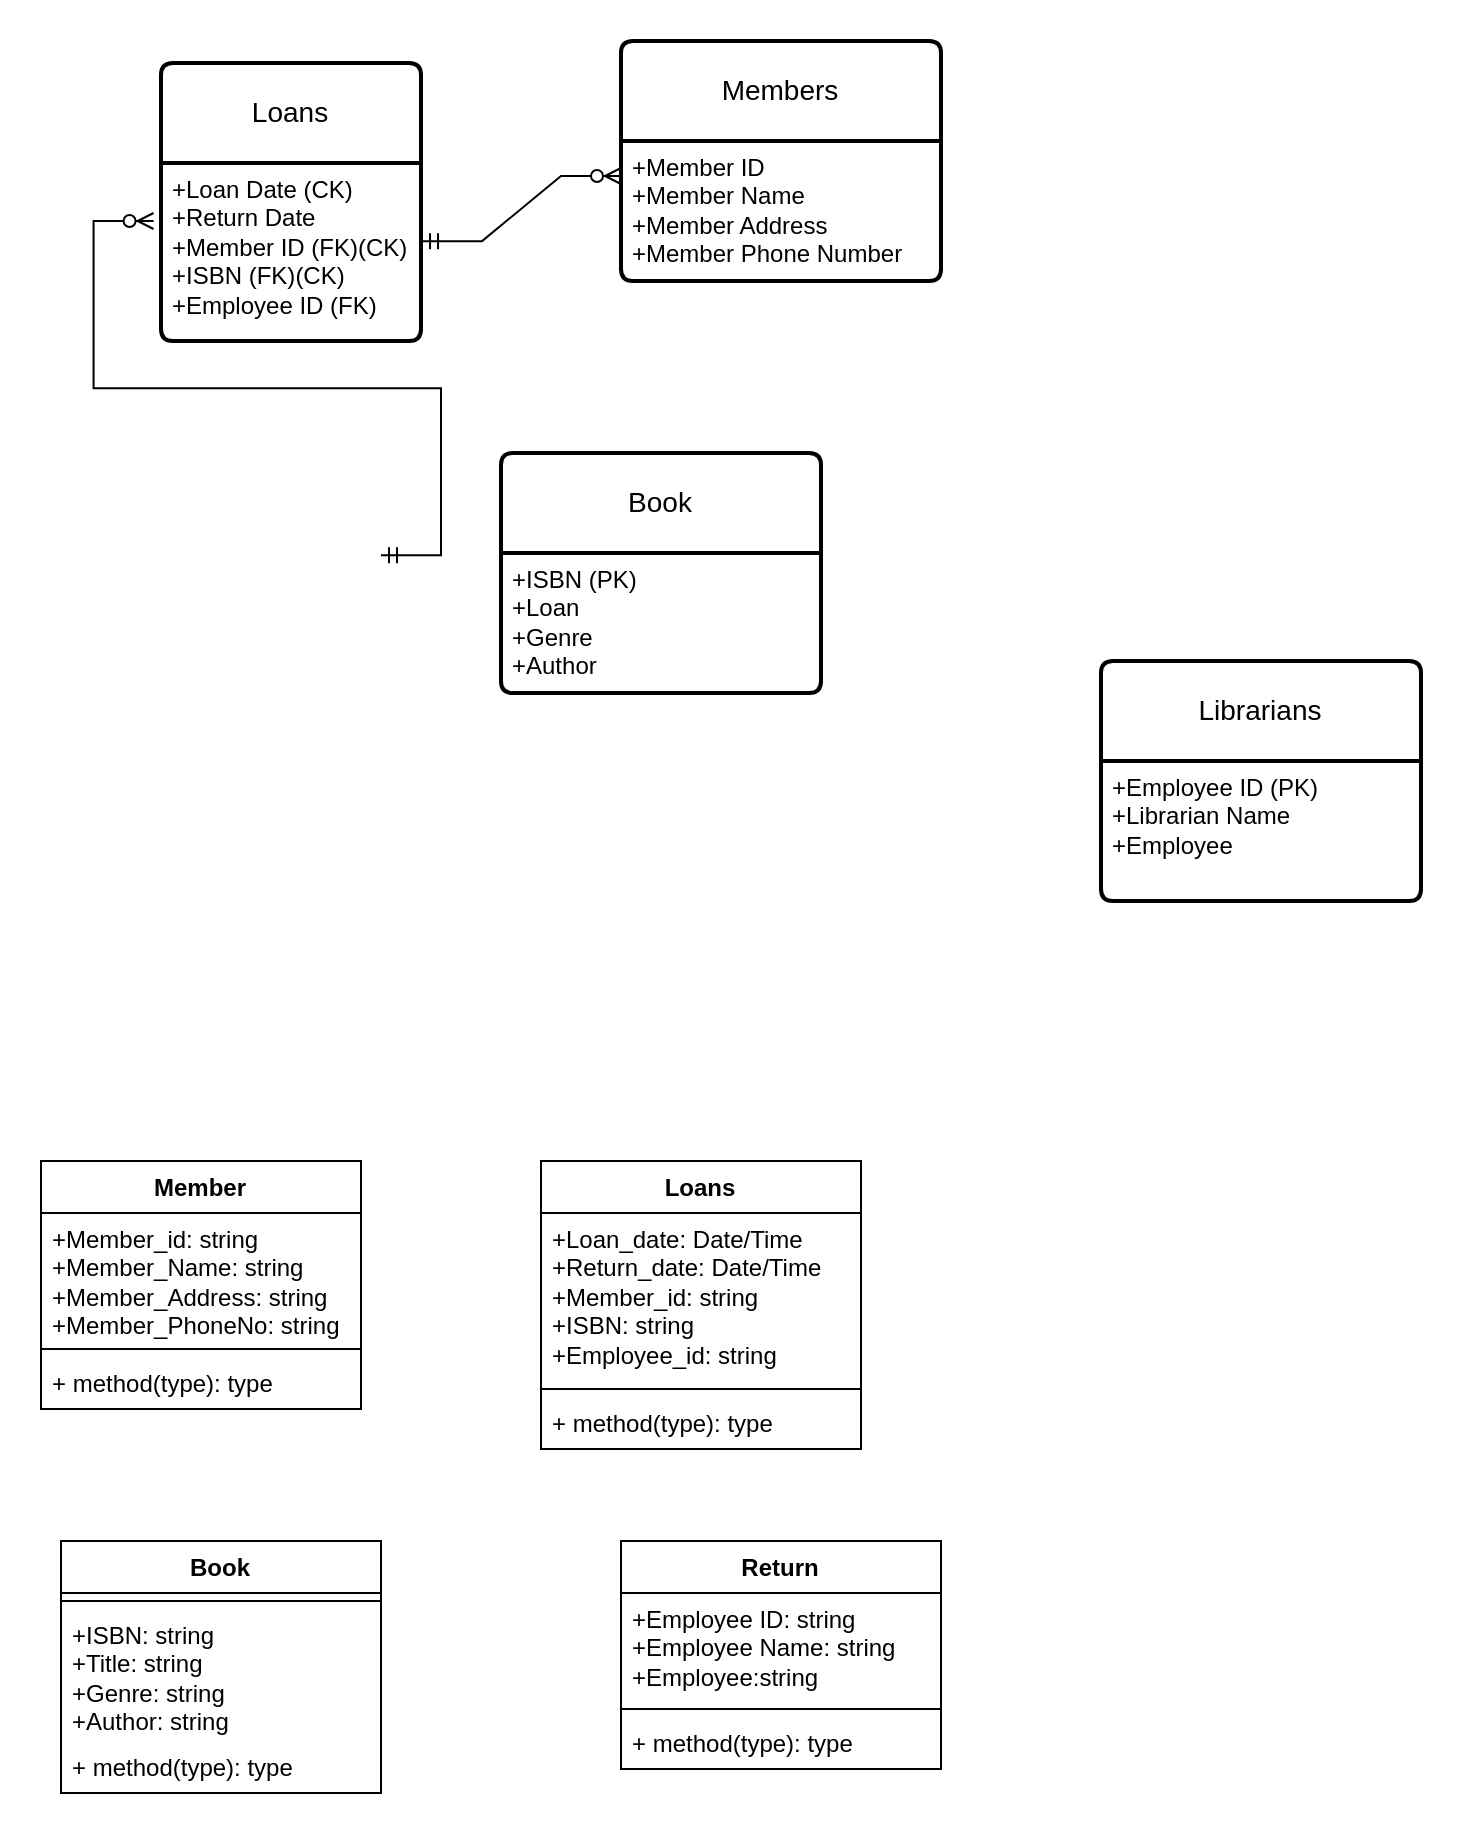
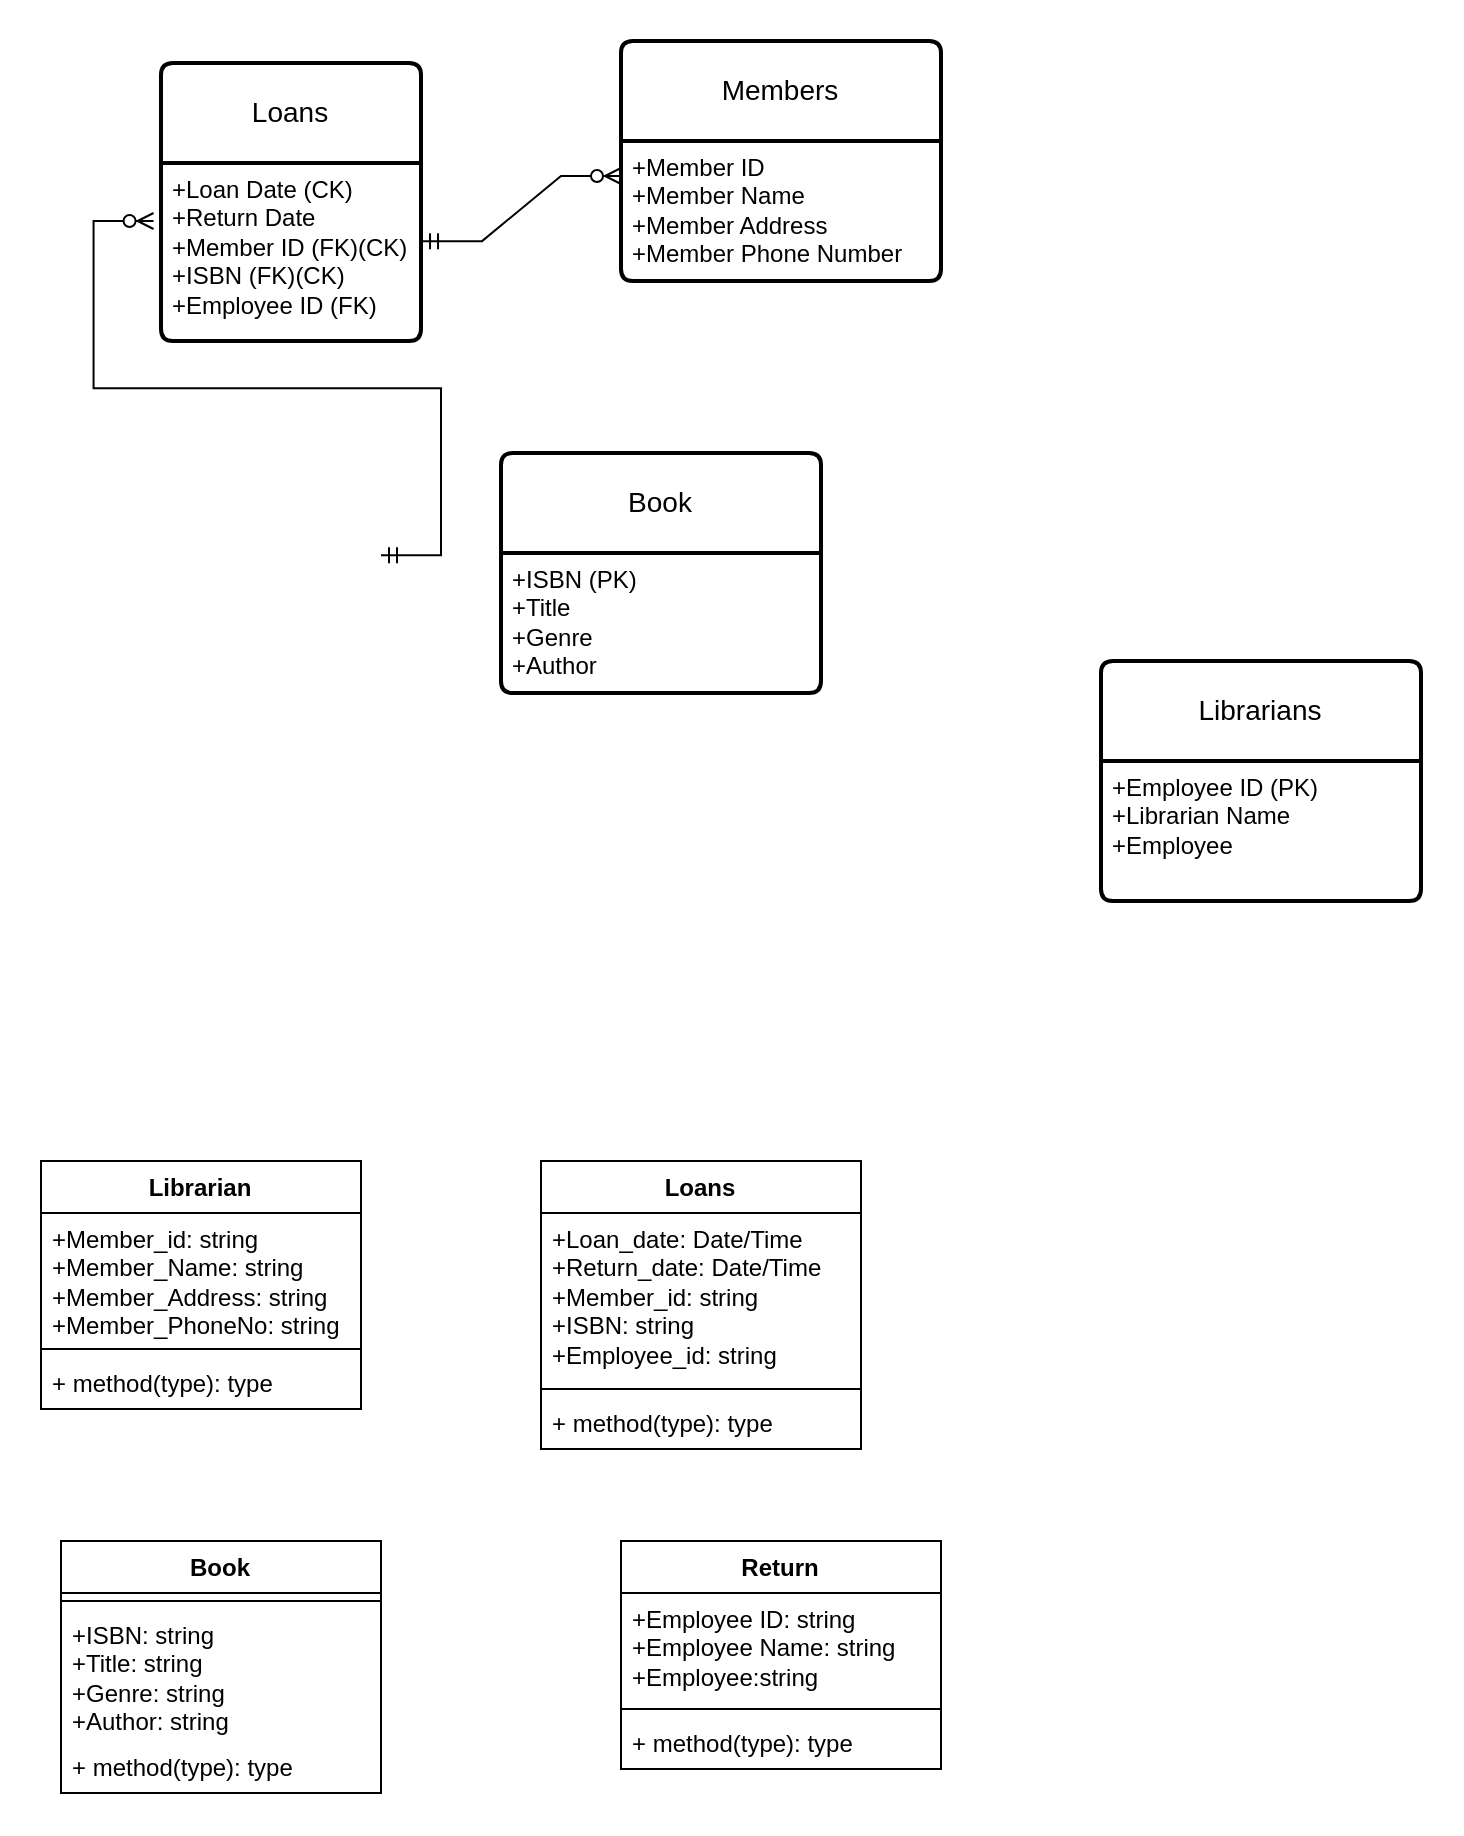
node "+ISBN (PK) +Loan +Genre +Author": label "+ISBN (PK) +Loan +Genre +Author" -> "+ISBN (PK) +Title +Genre +Author"
node "Member": label "Member" -> "Librarian"
